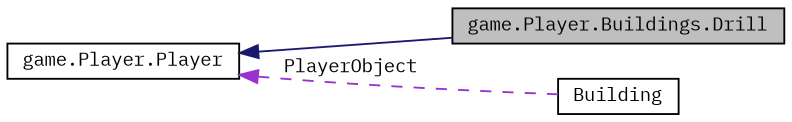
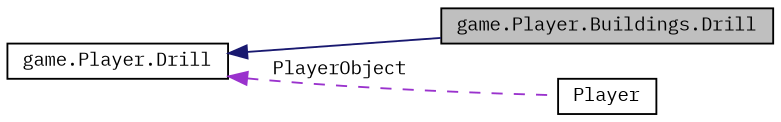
node "game.Player.Player": label "game.Player.Player" -> "game.Player.Drill"
node "Building": label "Building" -> "Player"
